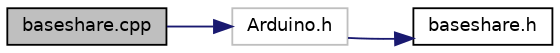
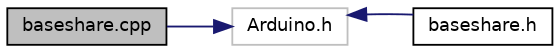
edge "Arduino.h" -> "baseshare.h": reversed
